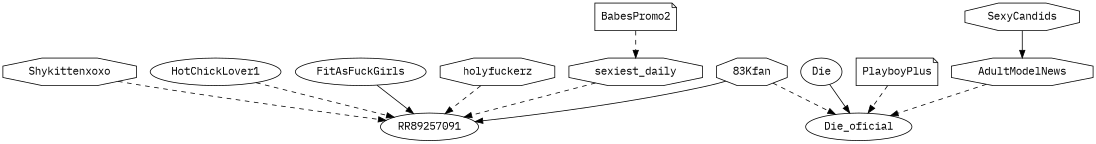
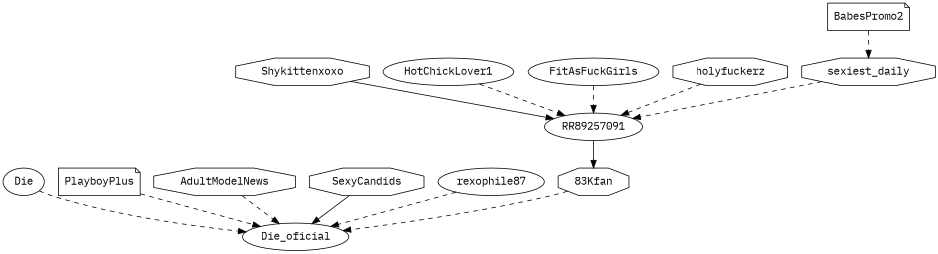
edge "SexyCandids" -> "AdultModelNews": now "SexyCandids" -> "Die_oficial"
edge "Die" -> "Die_oficial": style solid -> dashed
edge "FitAsFuckGirls" -> "RR89257091": style solid -> dashed
edge "Shykittenxoxo" -> "RR89257091": style dashed -> solid
edge "83Kfan" -> "RR89257091": reversed
node "rexophile87": added
